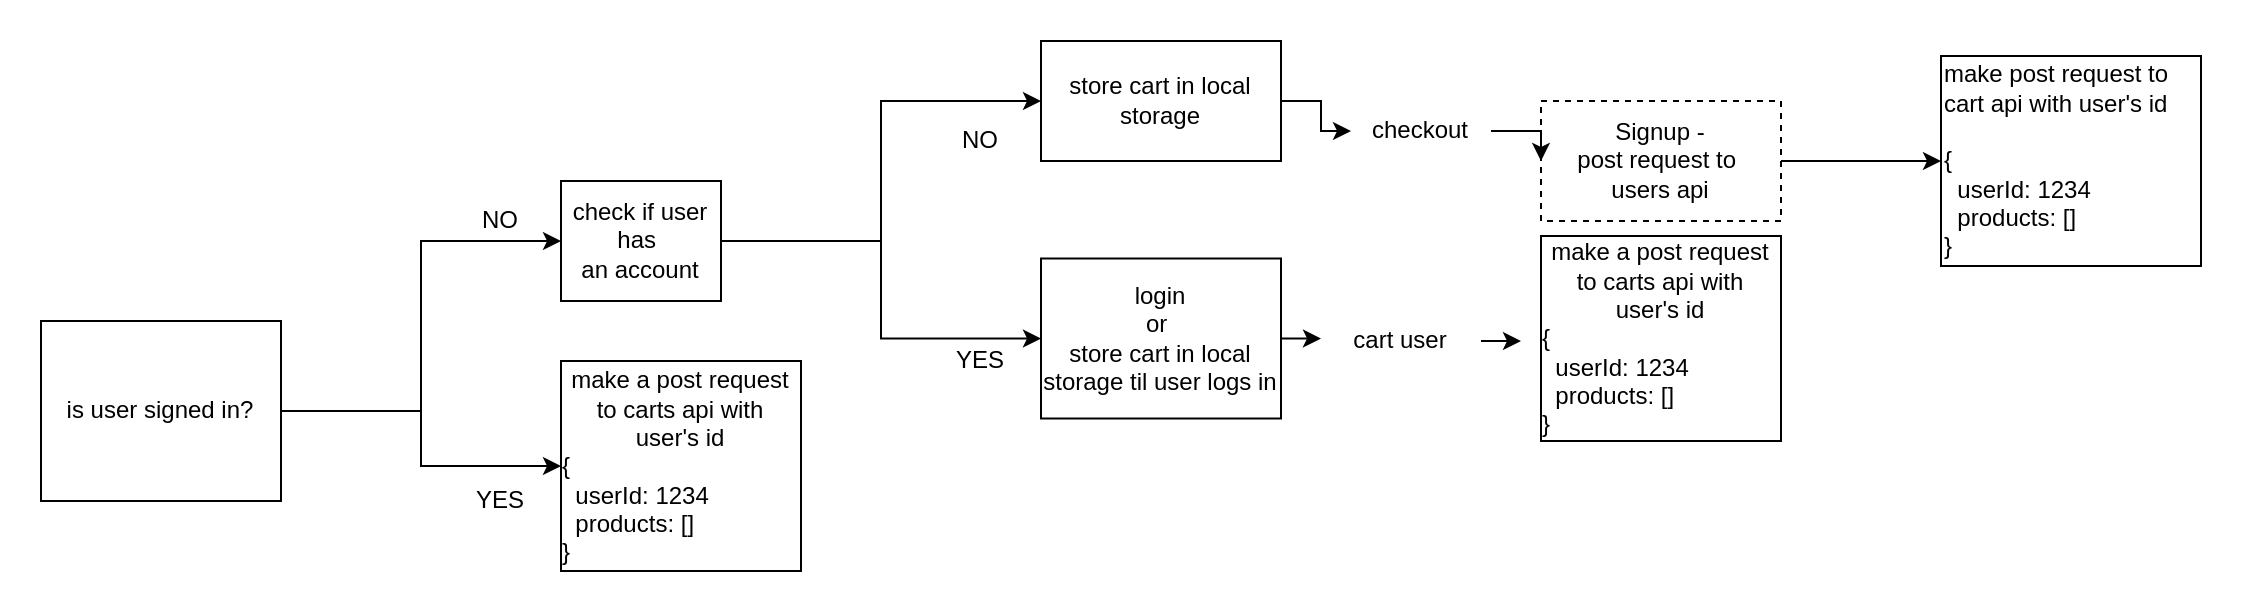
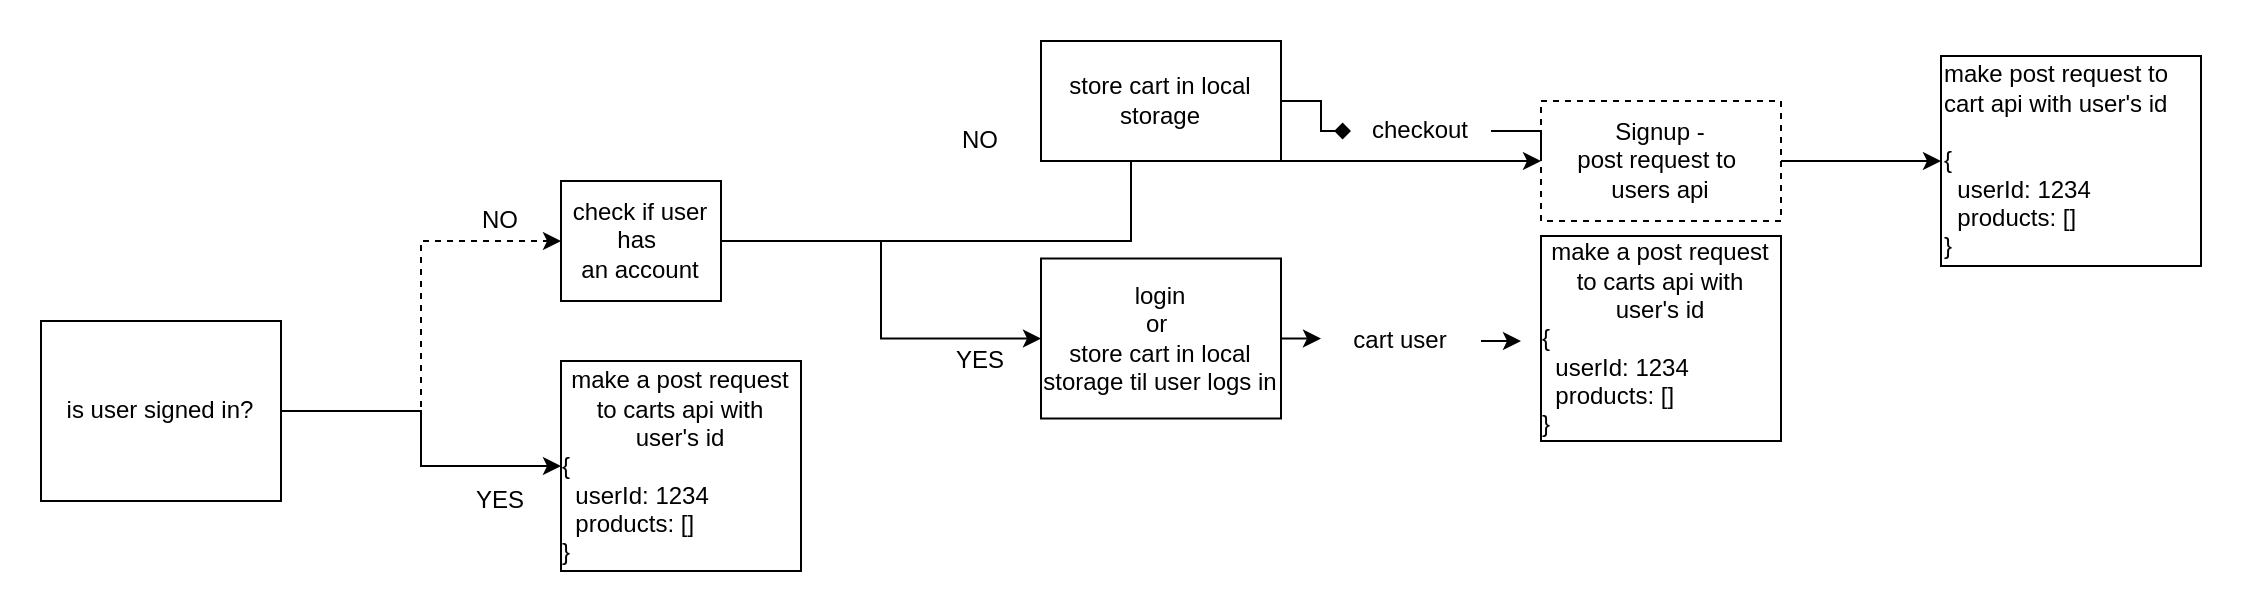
edge "check if user has an account" -> "store cart in local storage": now "check if user has an account" -> "Signup - post request to users api"
edge "store cart in local storage" -> "checkout": arrowhead classic -> diamond
edge "checkout" -> "Signup - post request to users api": arrowhead classic -> none
edge "is user signed in?" -> "check if user has an account": style solid -> dashed
